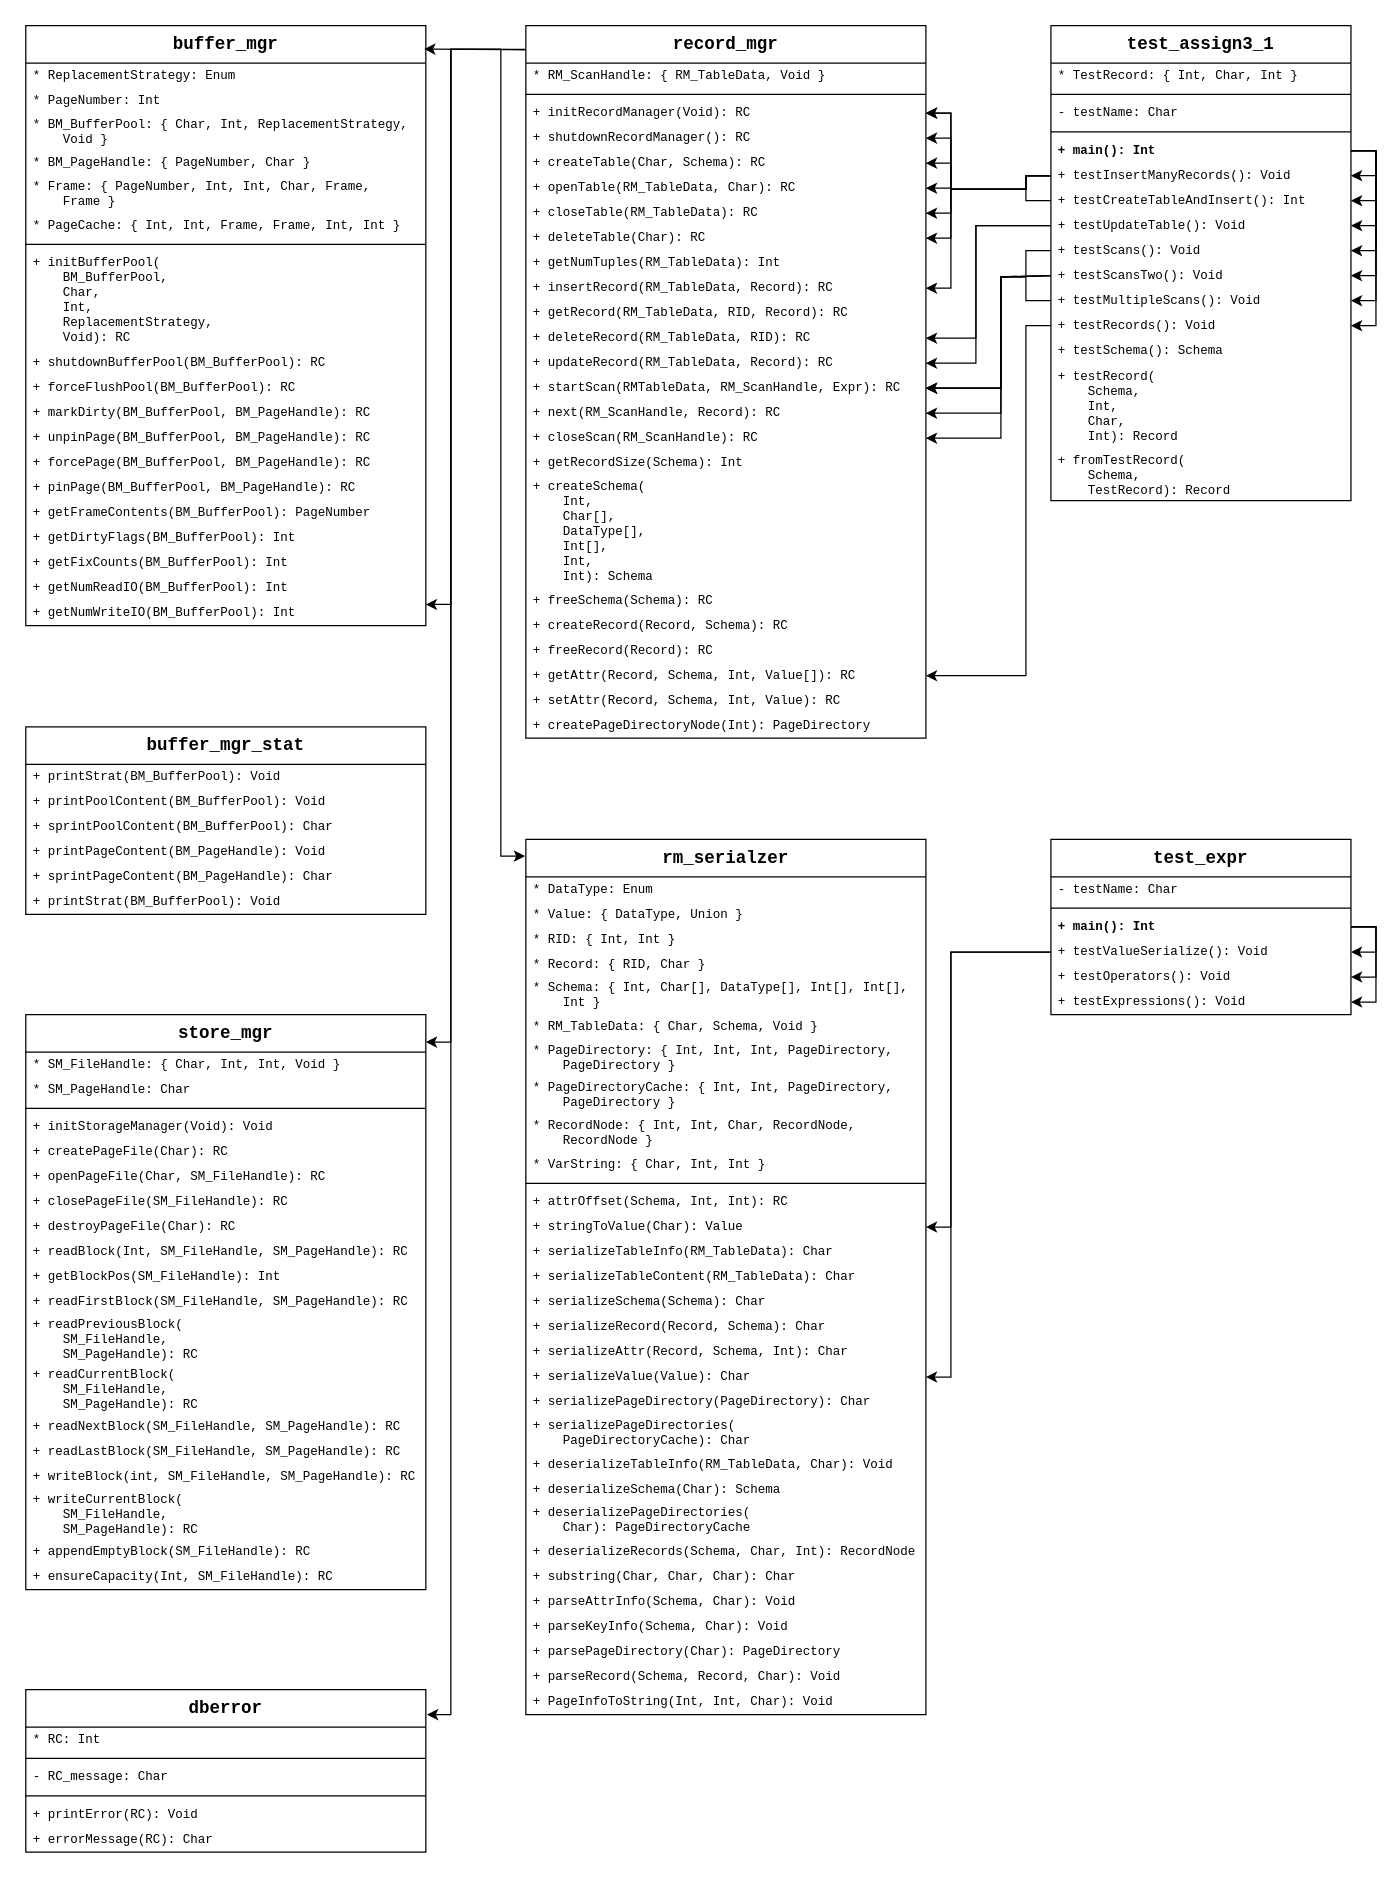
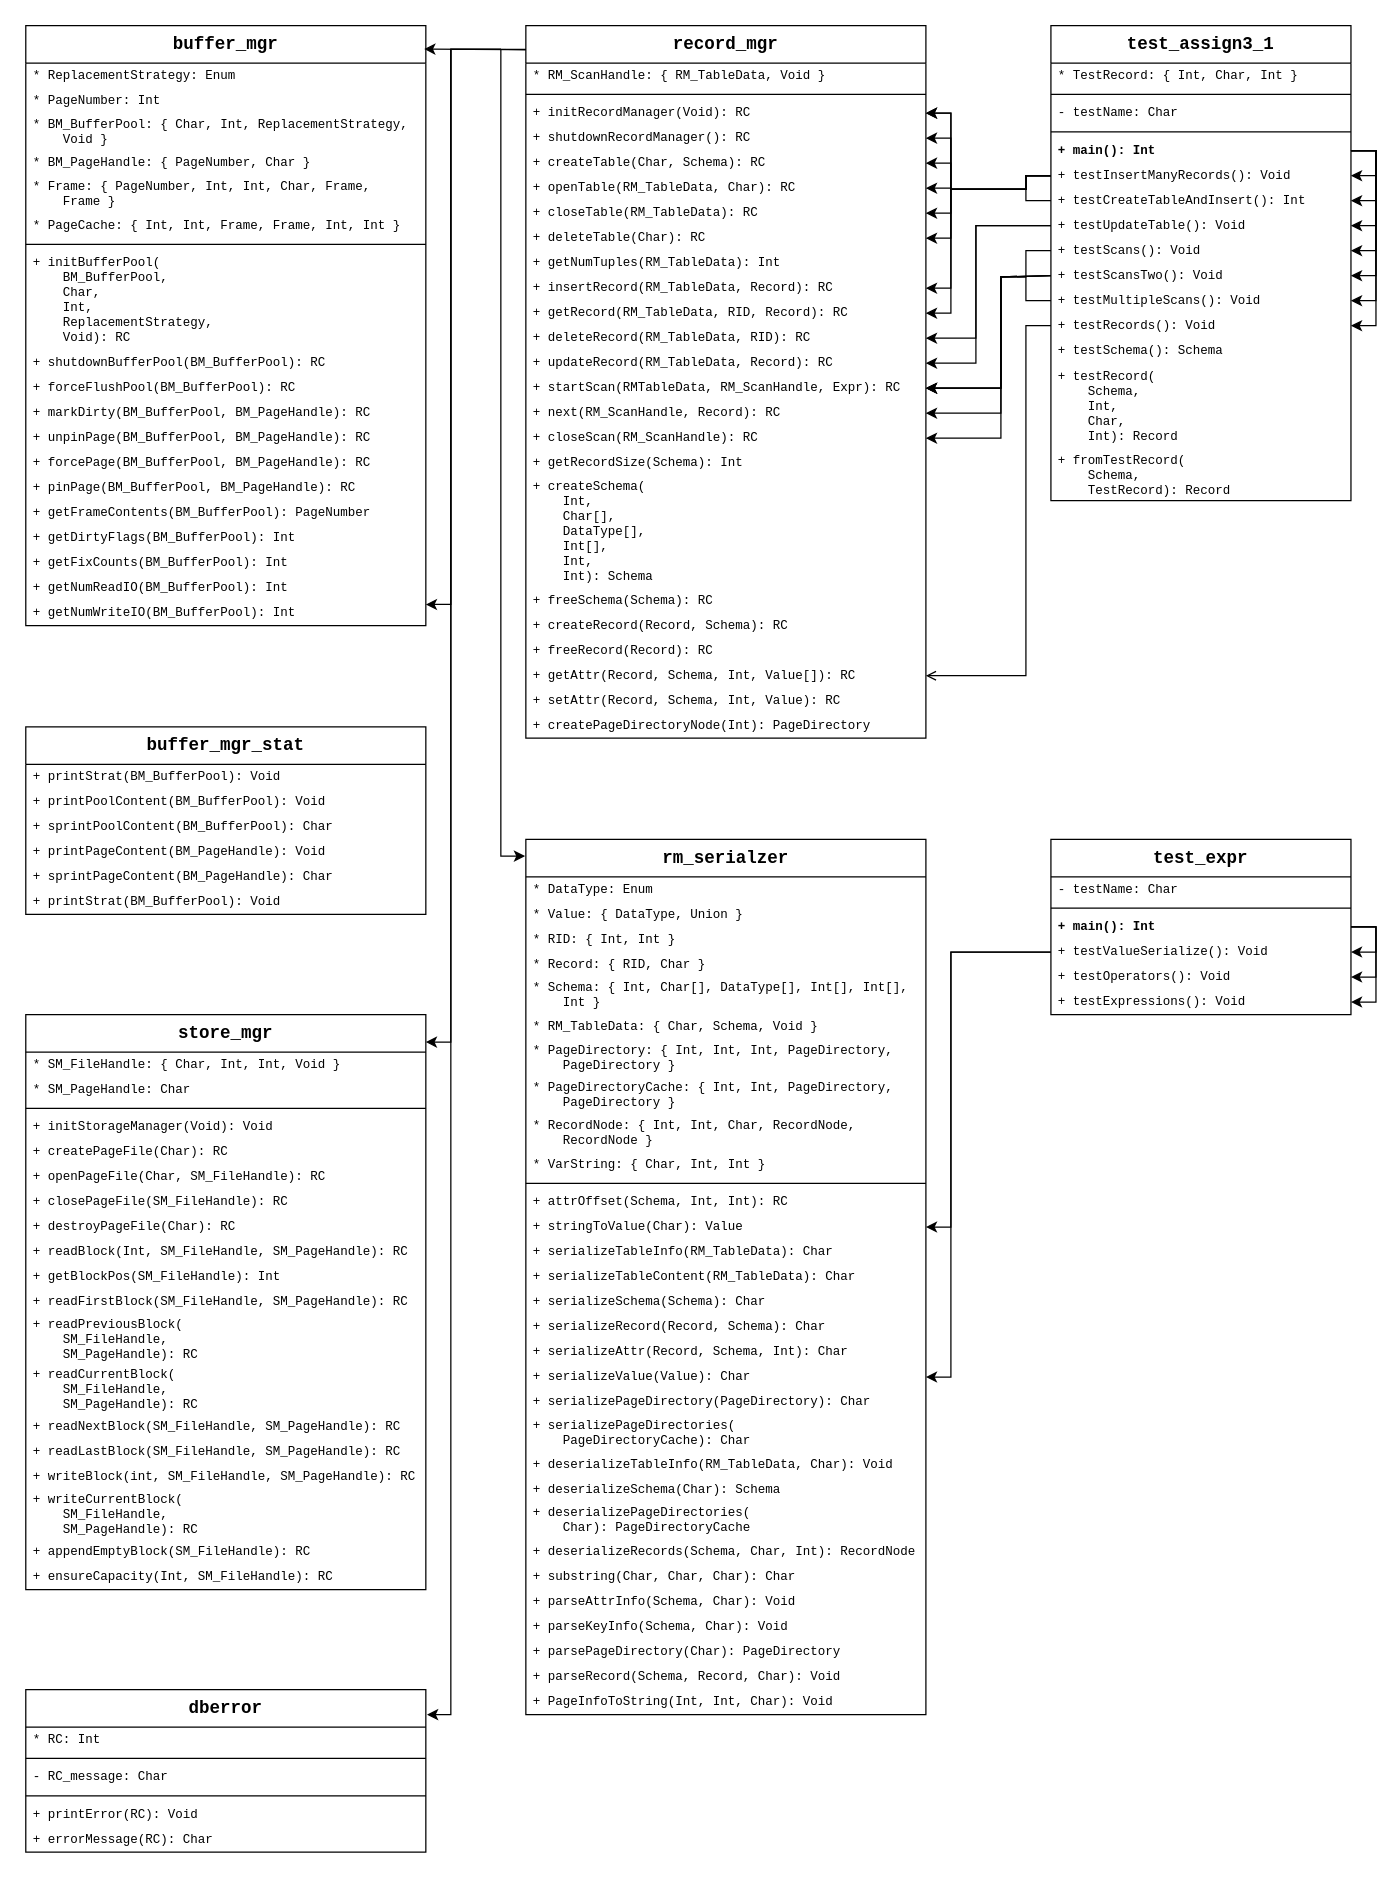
edge "+ testInsertManyRecords(): Void" -> "+ getRecord(RM_TableData, RID, Record): RC": added
edge "+ testRecords(): Void" -> "+ getAttr(Record, Schema, Int, Value[]): RC": arrowhead classic -> open
